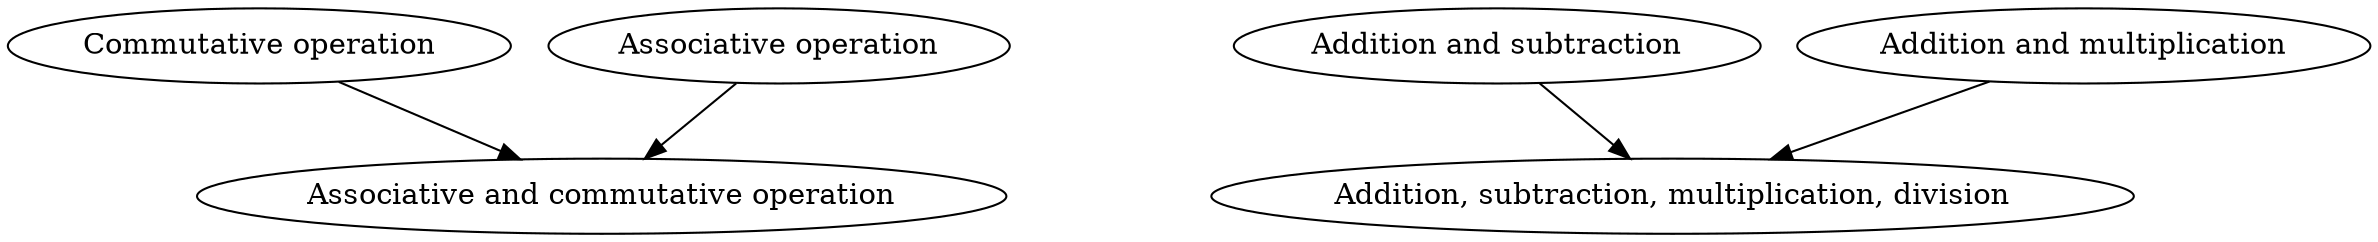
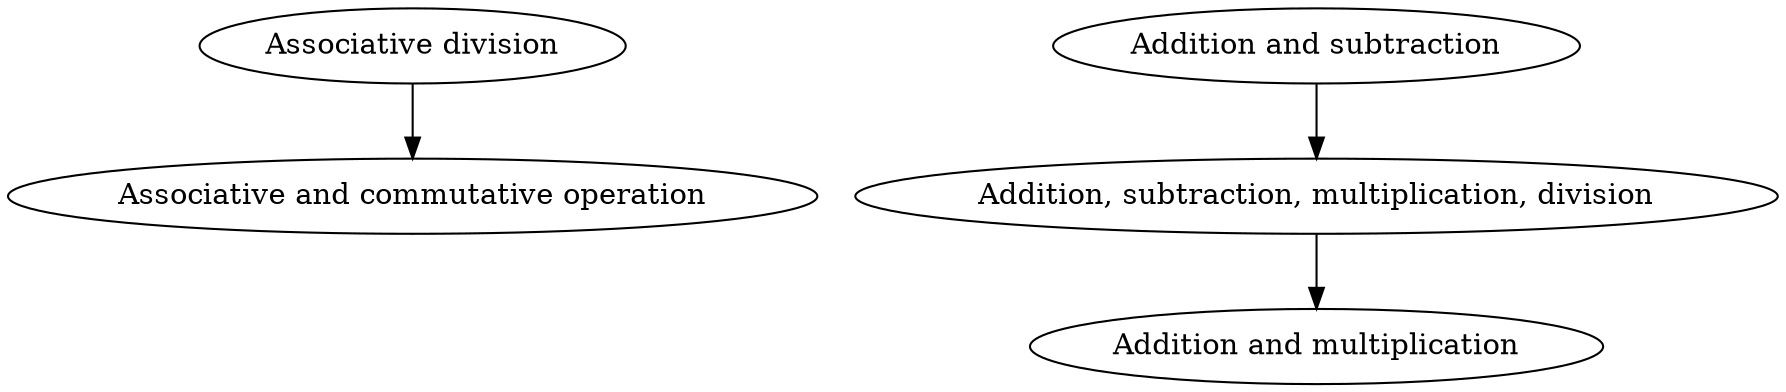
node "Commutative operation": removed
node "Associative operation": label "Associative operation" -> "Associative division"
edge "Addition and multiplication" -> "Addition, subtraction, multiplication, division": reversed
